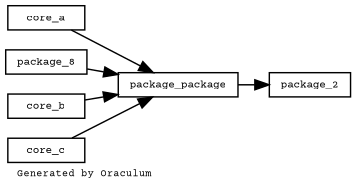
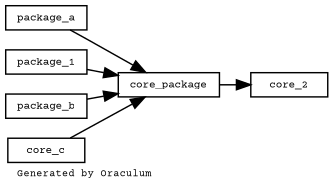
node "core_a": label "core_a" -> "package_a"
node "package_8": label "package_8" -> "package_1"
node "package_package": label "package_package" -> "core_package"
node "package_2": label "package_2" -> "core_2"
node "core_b": label "core_b" -> "package_b"
